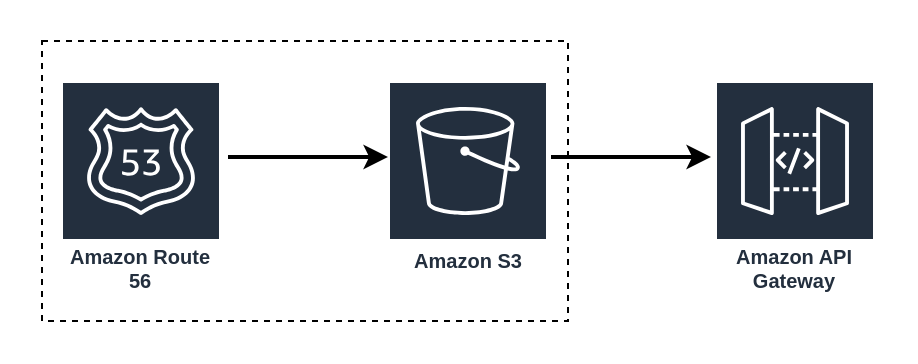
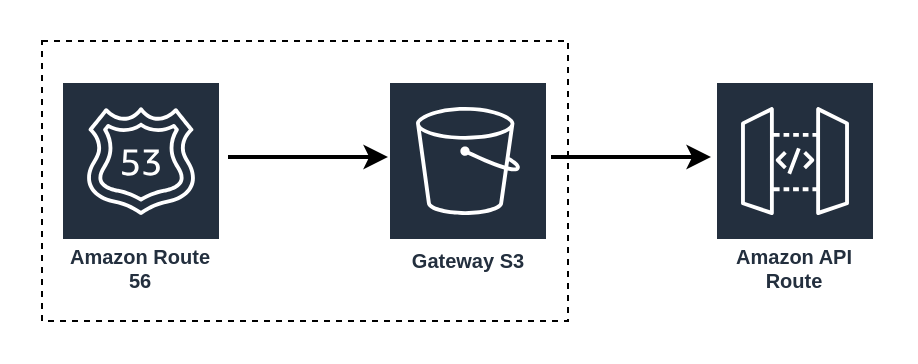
node "Amazon S3": label "Amazon S3" -> "Gateway S3"
node "Amazon API Gateway": label "Amazon API Gateway" -> "Amazon API Route"
